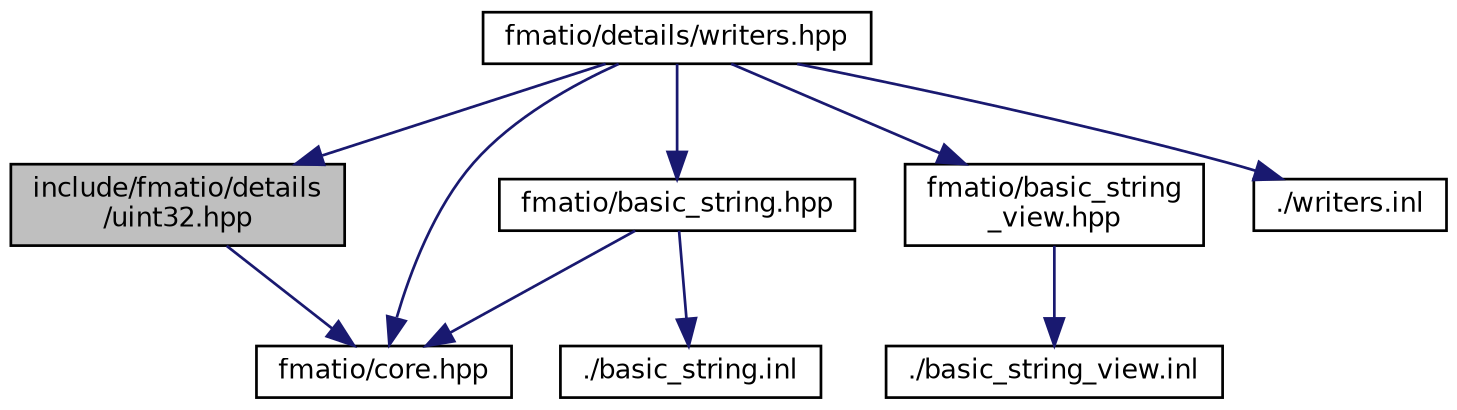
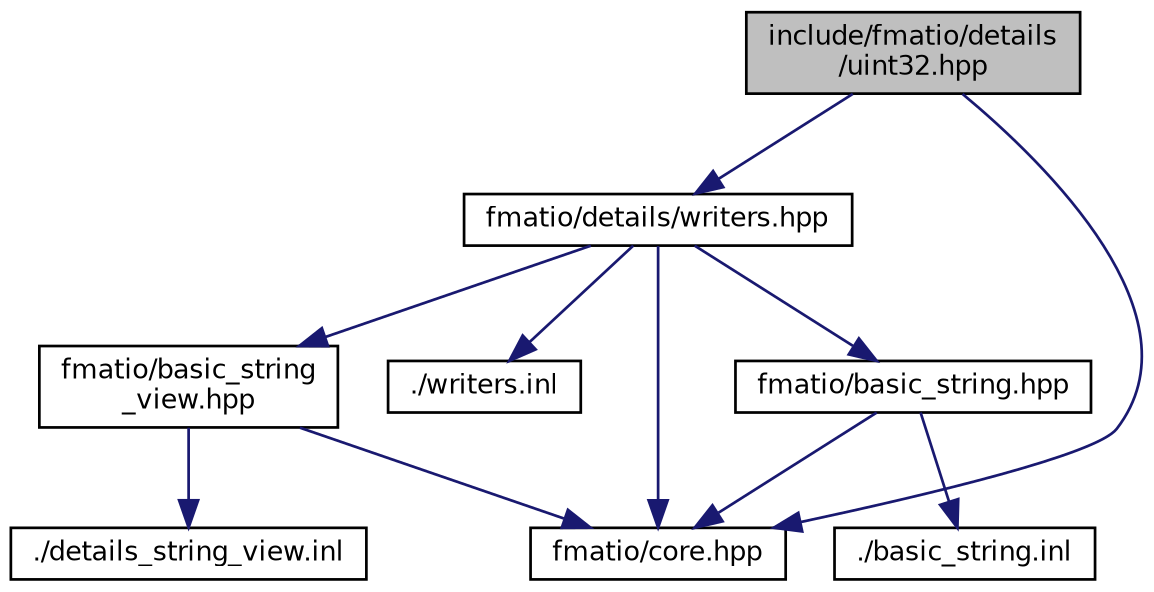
edge "fmatio/details/writers.hpp" -> "include/fmatio/details /uint32.hpp": reversed
node "./basic_string_view.inl": label "./basic_string_view.inl" -> "./details_string_view.inl"
edge "fmatio/basic_string _view.hpp" -> "fmatio/core.hpp": added
